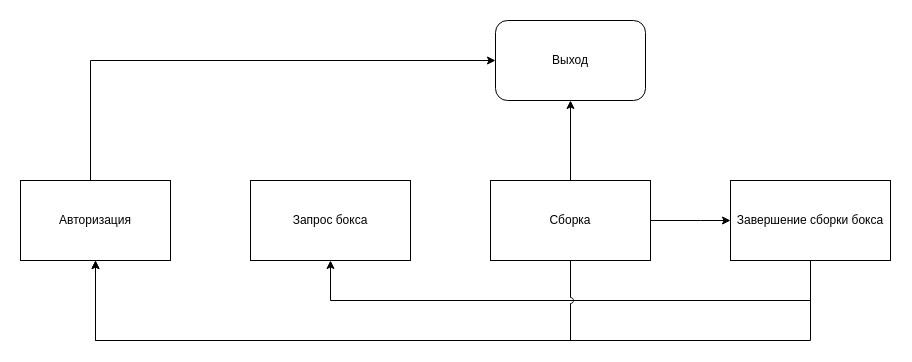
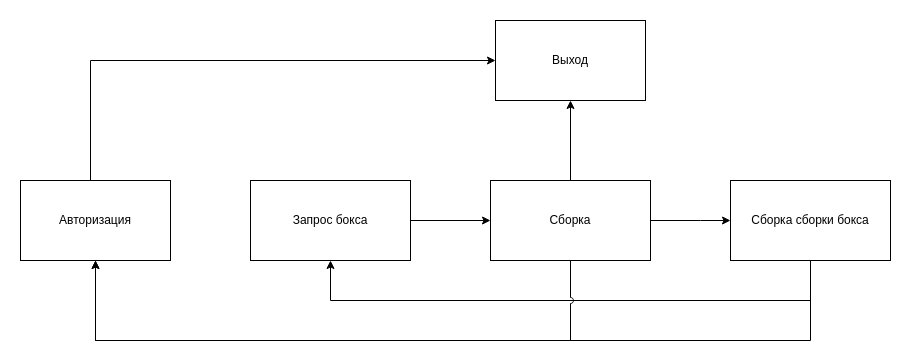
node "Выход": shape rounded rectangle -> rectangle
edge "Запрос бокса" -> "Сборка": added
node "Завершение сборки бокса": label "Завершение сборки бокса" -> "Сборка сборки бокса"
